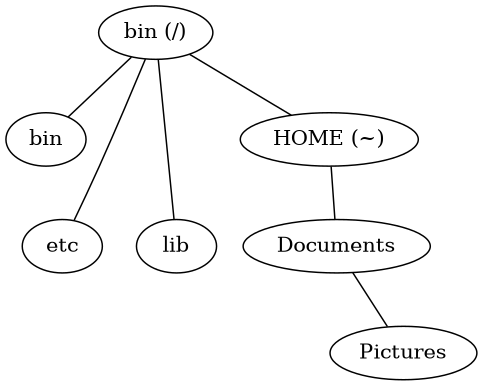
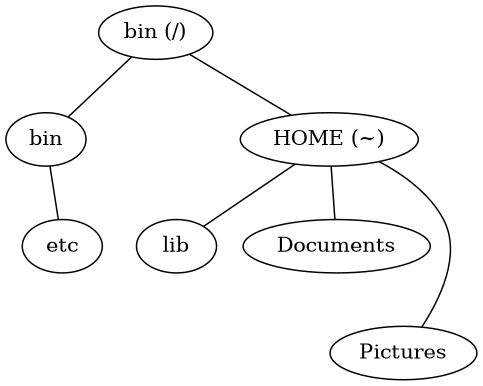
edge "bin (/)" -- "lib": now "HOME (~)" -- "lib"
edge "bin (/)" -- "etc": now "bin" -- "etc"
edge "Documents" -- "Pictures": now "HOME (~)" -- "Pictures"
